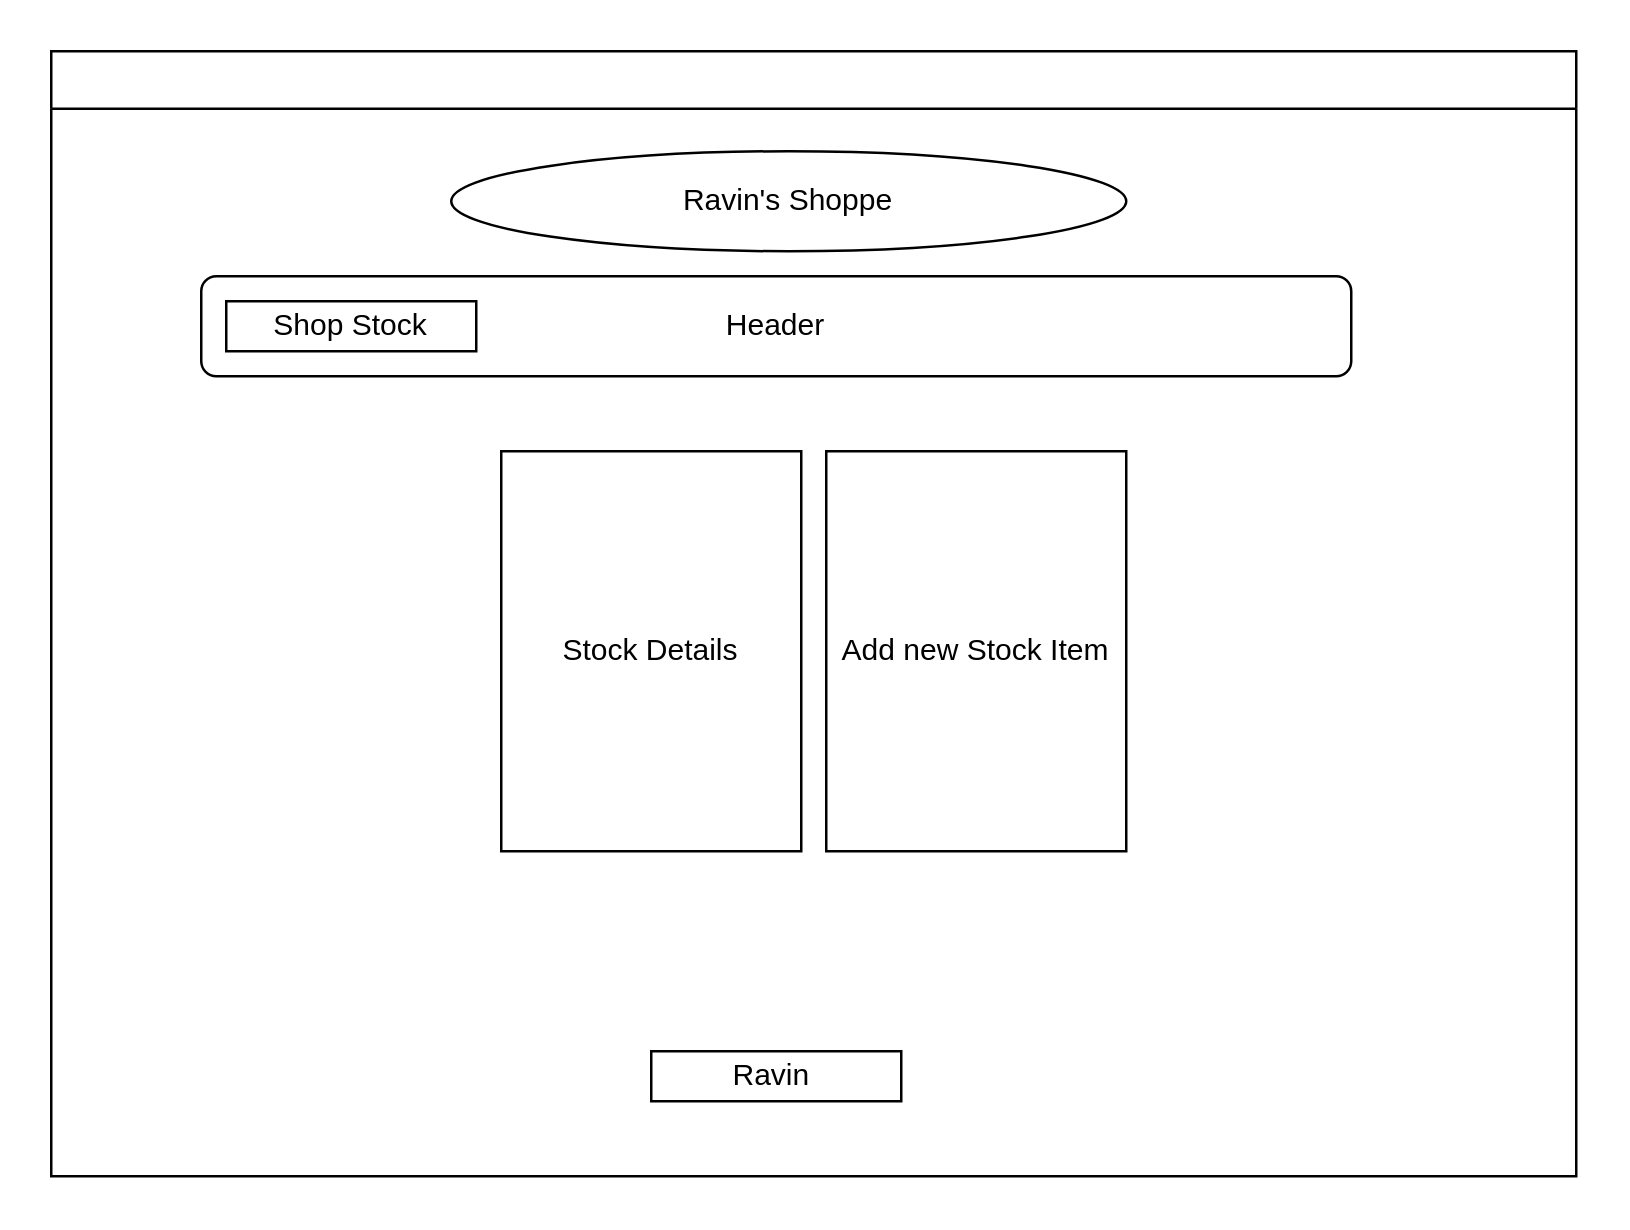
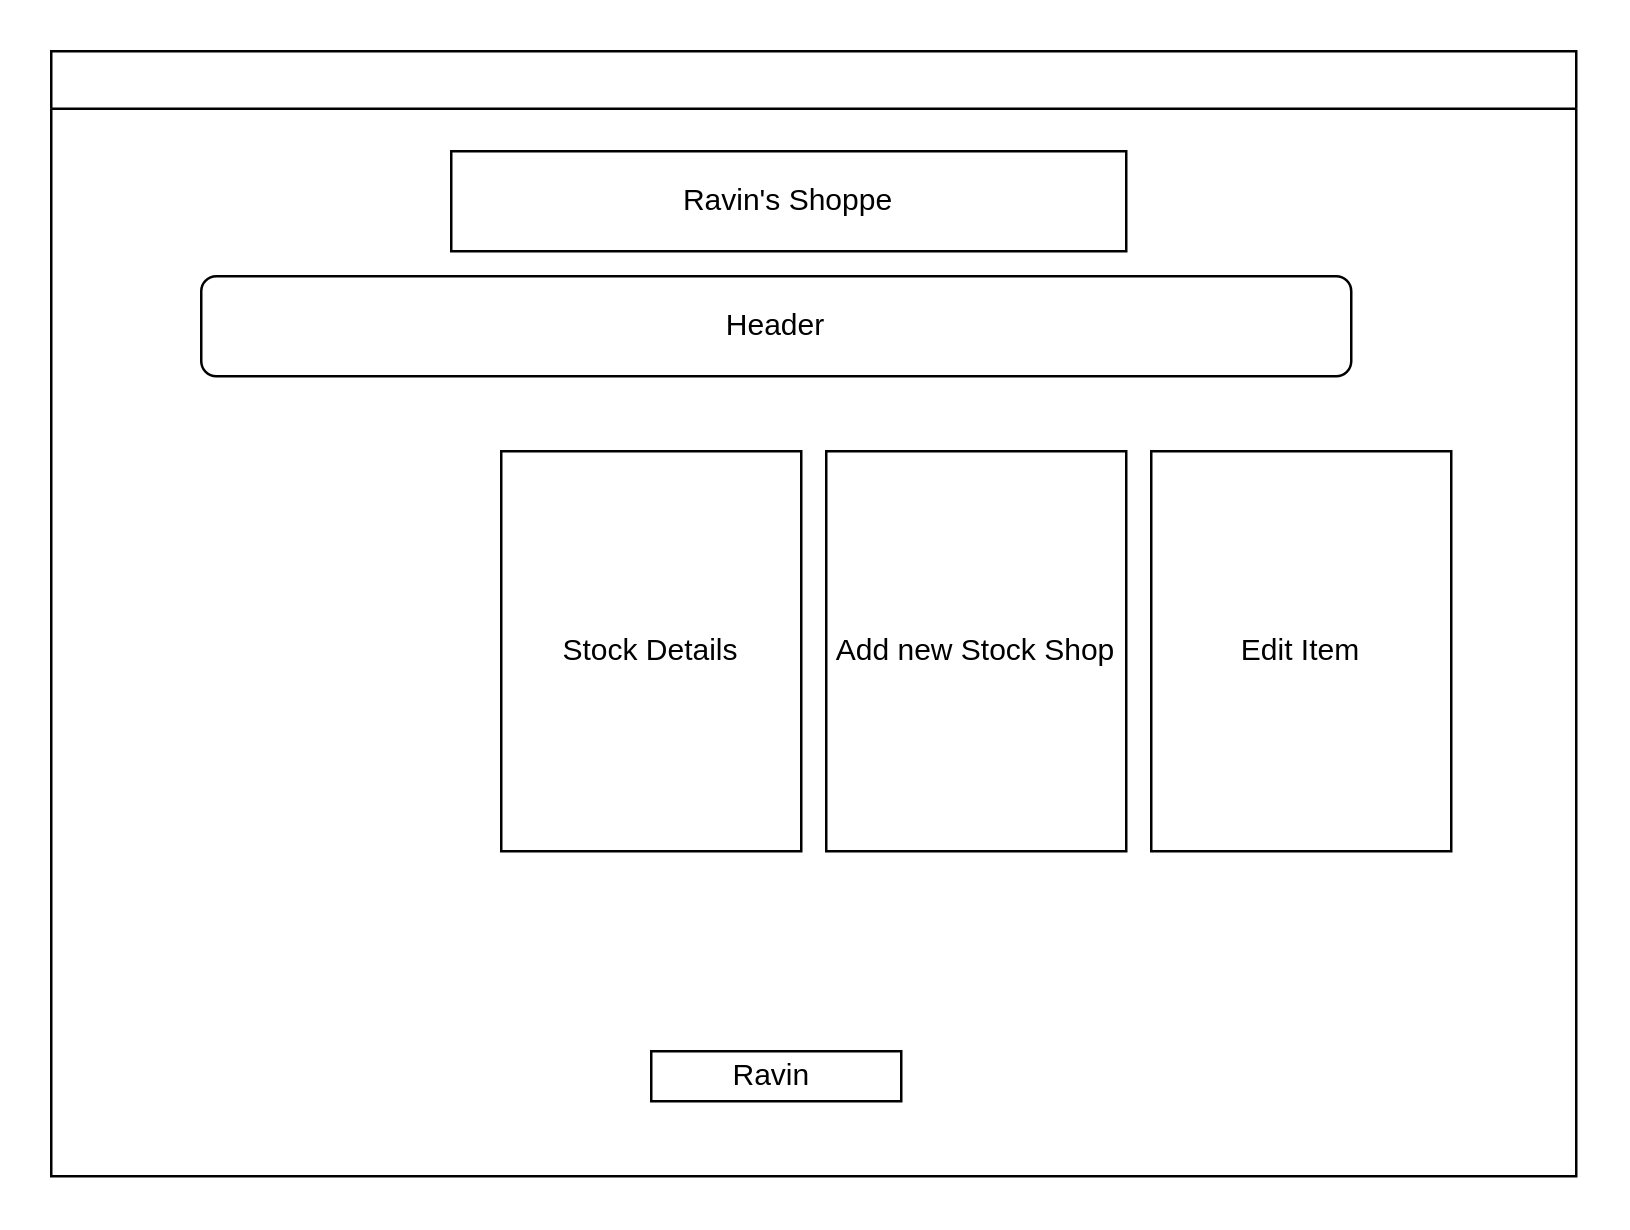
node "Ravin's Shoppe": shape ellipse -> rectangle
node "Shop Stock": removed
node "Add new Stock Item": label "Add new Stock Item" -> "Add new Stock Shop"
node "Edit Item": added
